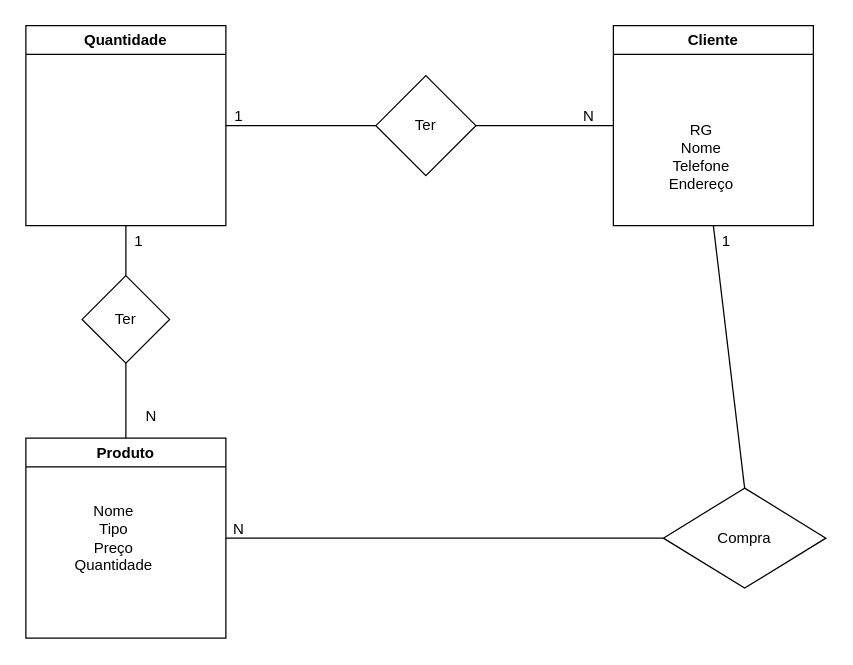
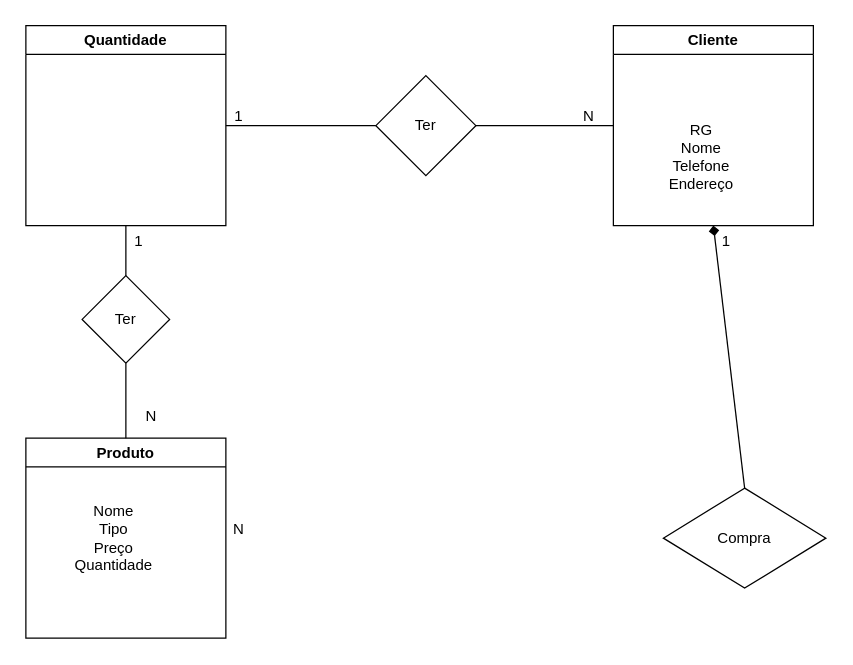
edge "Cliente" -- "Compra": arrowhead none -> diamond
edge "Produto" -- "Compra": removed
